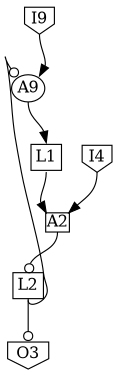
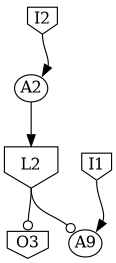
node "I9": label "I9" -> "I1"
node "L1": removed
node "I4": label "I4" -> "I2"
node "A2": shape box -> ellipse
edge "A2" -> "L2": arrowhead odot -> normal
node "L2": shape box -> invhouse
